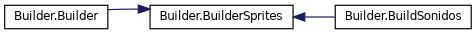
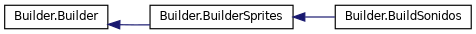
edge "Builder.Builder" -> "Builder.BuilderSprites": reversed
